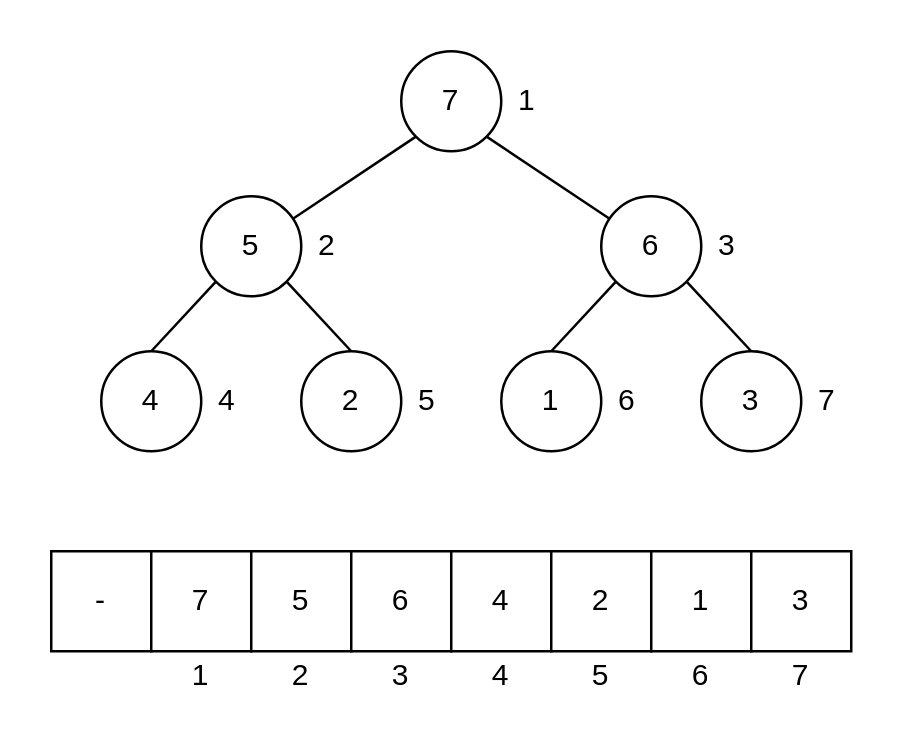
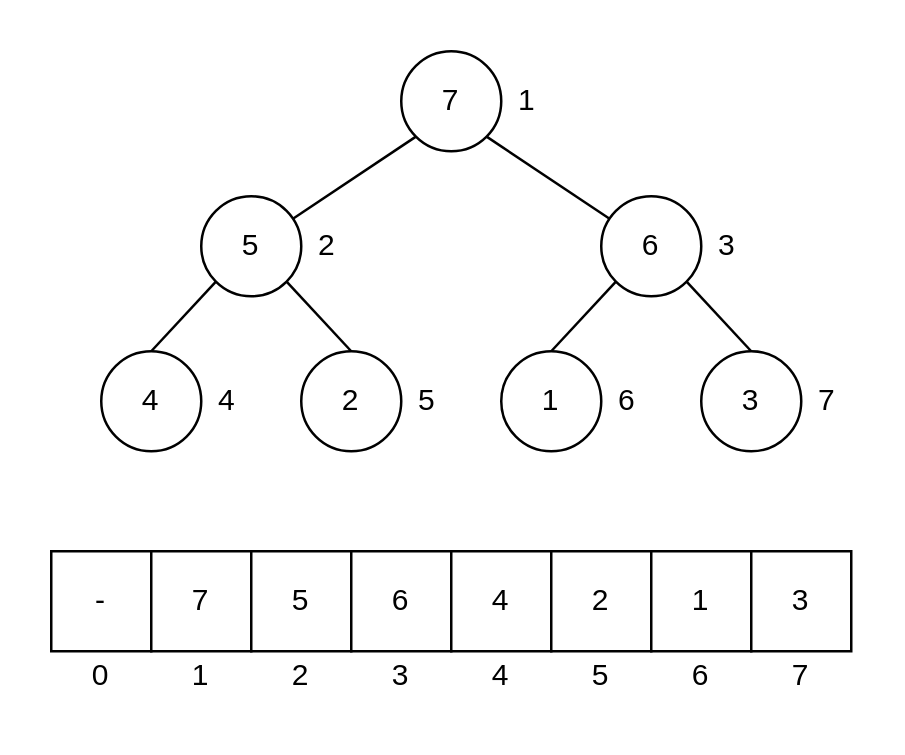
node "0": added
